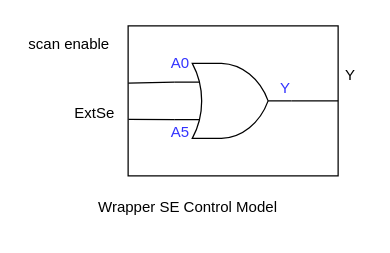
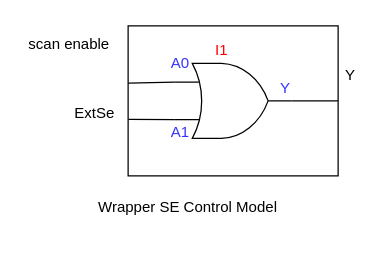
node "I1": added
node "A5": label "A5" -> "A1"
